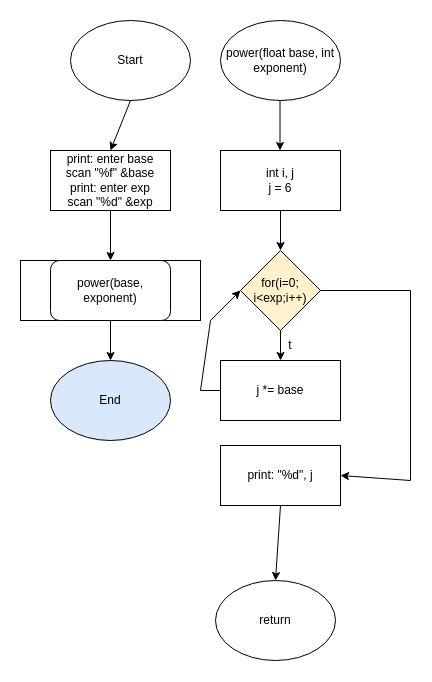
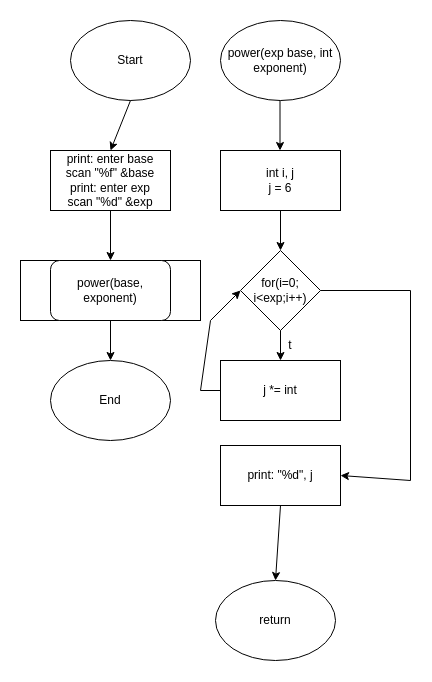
node "power(float base, int exponent)": label "power(float base, int exponent)" -> "power(exp base, int exponent)"
node "for(i=0; i<exp;i++)": fillcolor #fff2cc -> #ffffff
node "j *= base": label "j *= base" -> "j *= int"
node "End": fillcolor #dae8fc -> #ffffff
